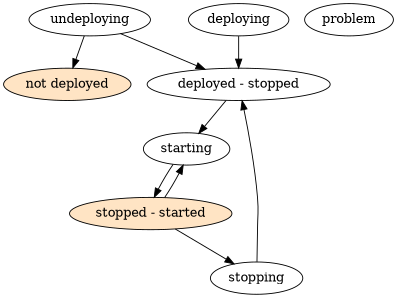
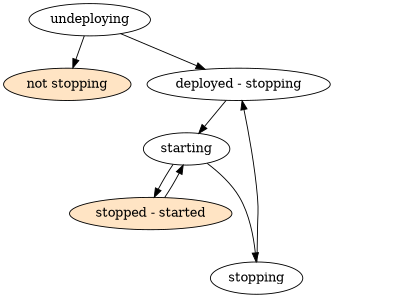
node "deploying": removed
node "problem": removed
node "not deployed": label "not deployed" -> "not stopping"
node "deployed - stopped": label "deployed - stopped" -> "deployed - stopping"
edge "stopped - started" -> "stopping": now "starting" -> "stopping"
